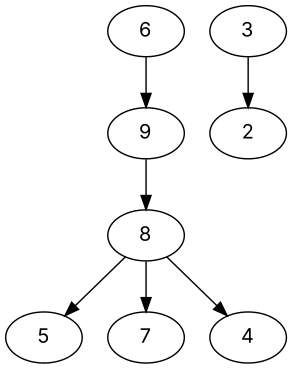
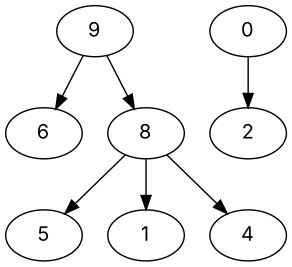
node "3": label "3" -> "0"
edge "6" -> "9": reversed
node "7": label "7" -> "1"
